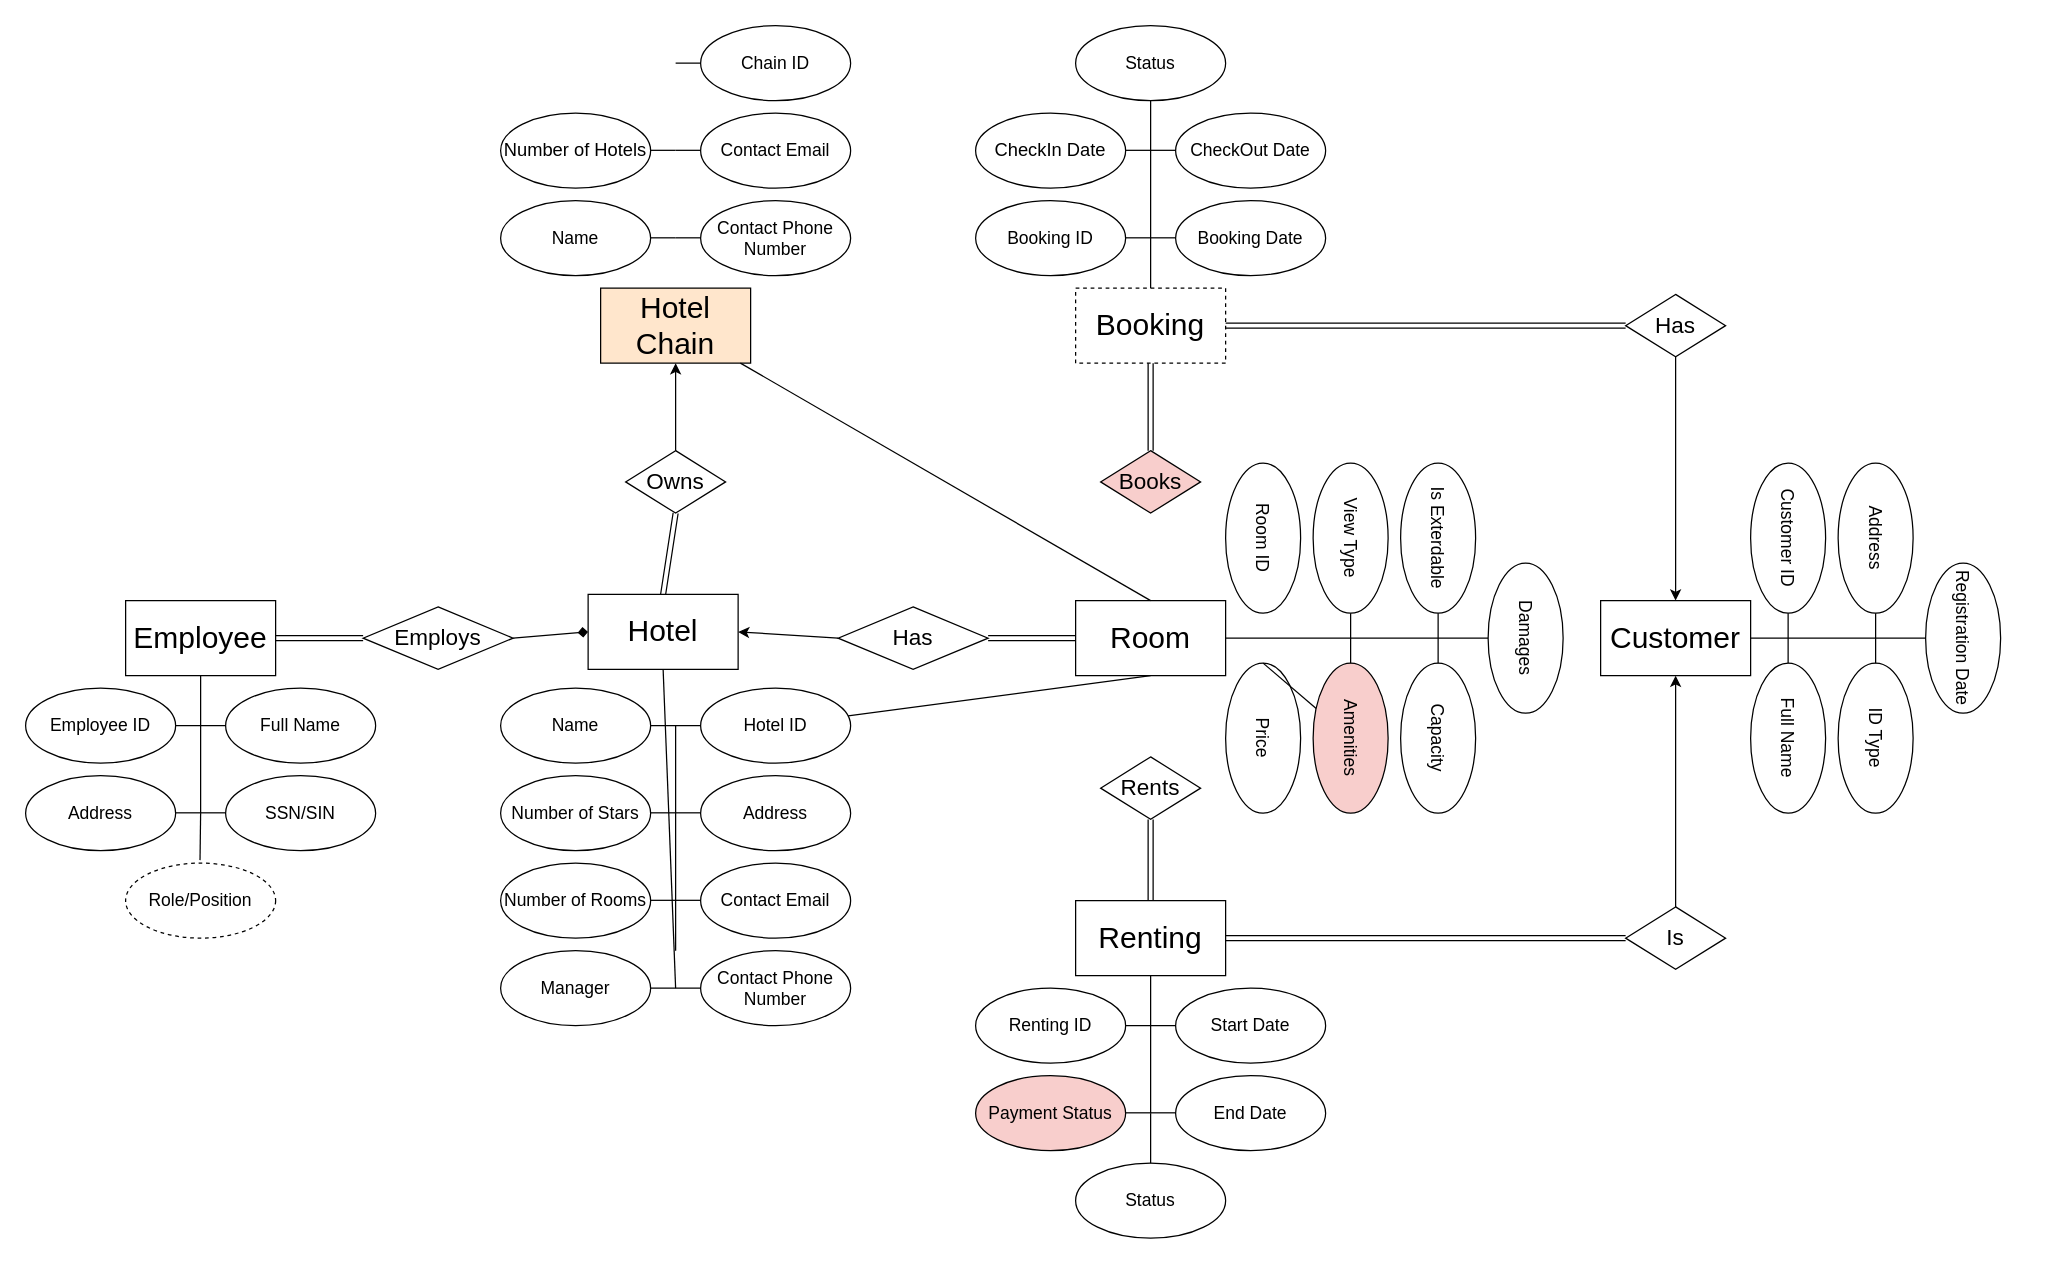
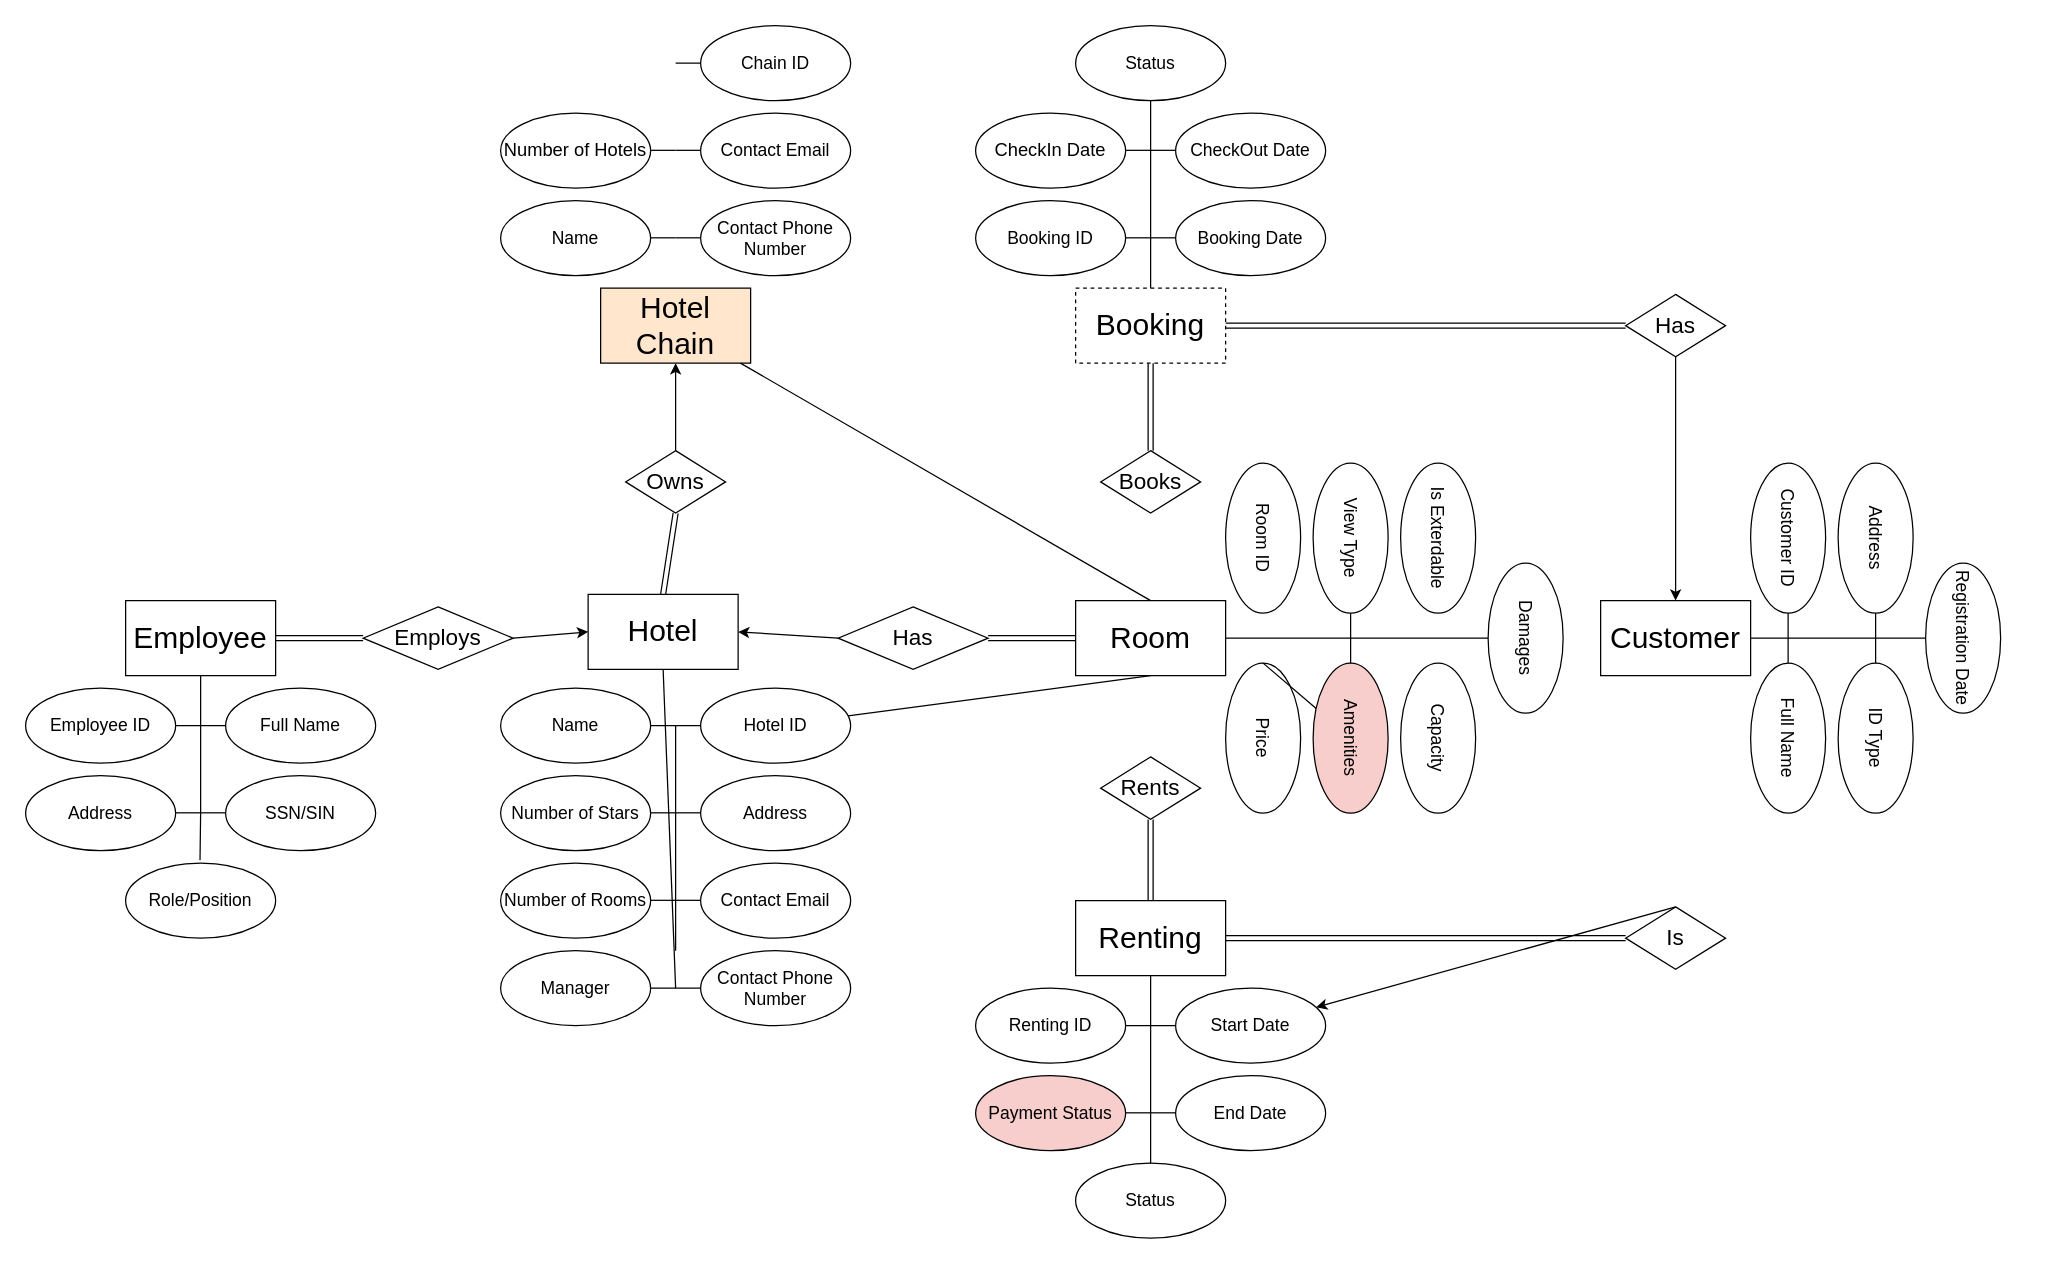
node "Books": fillcolor #f8cecc -> #ffffff
edge "Employs" -> "Hotel": arrowhead diamond -> classic
edge "Is Exterdable" -- "Capacity": removed
edge "Is" -> "Customer": now "Is" -> "Start Date"
node "Role/Position": style dashed -> solid
